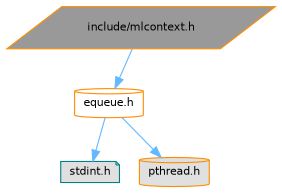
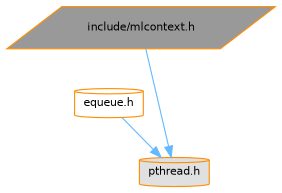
edge "include/mlcontext.h" -> "equeue.h": now "include/mlcontext.h" -> "pthread.h"
node "stdint.h": removed
